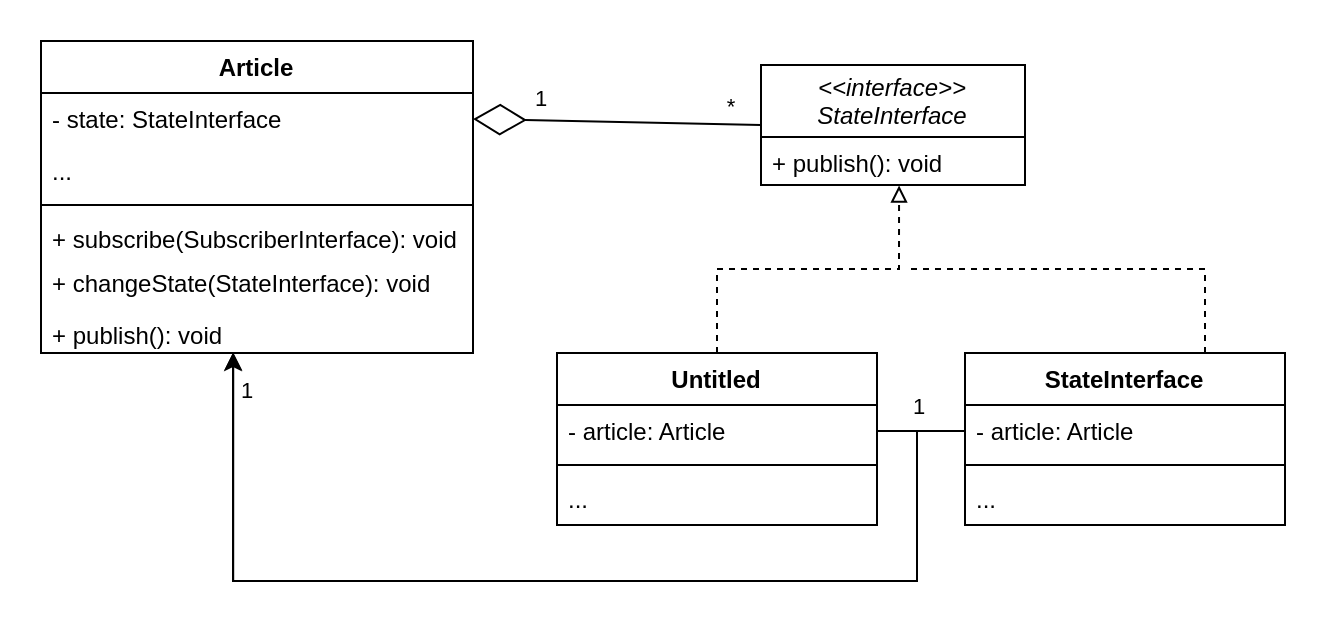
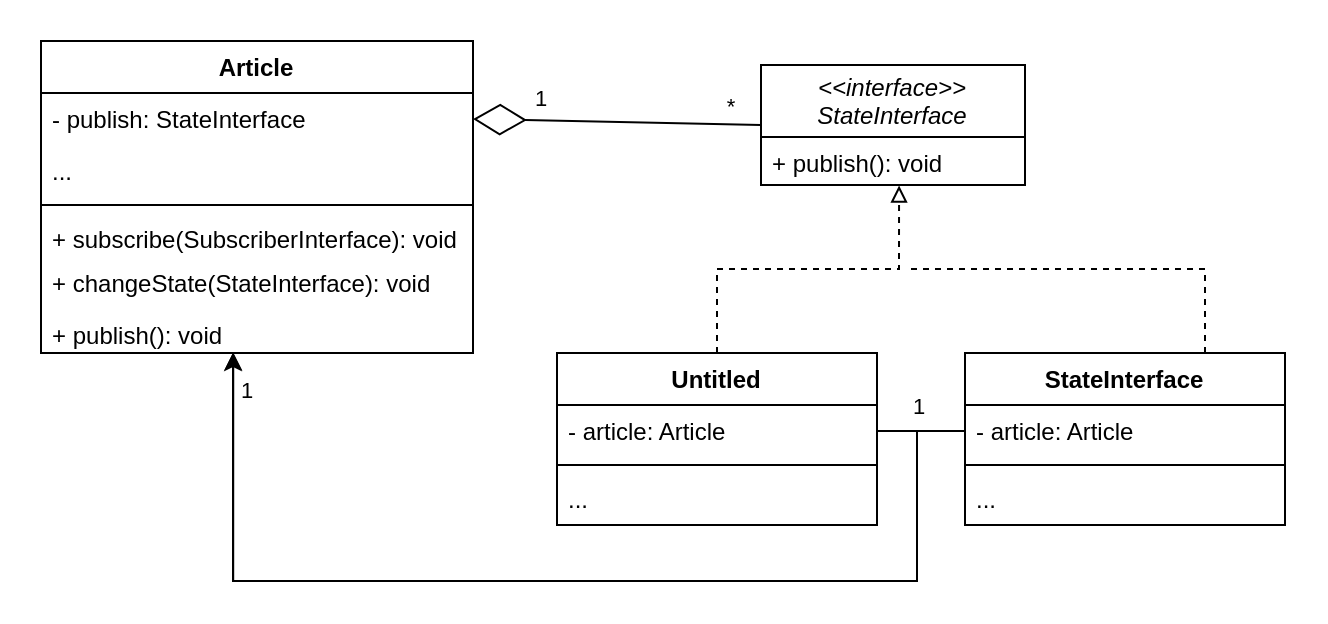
node "- state: StateInterface": label "- state: StateInterface" -> "- publish: StateInterface"
